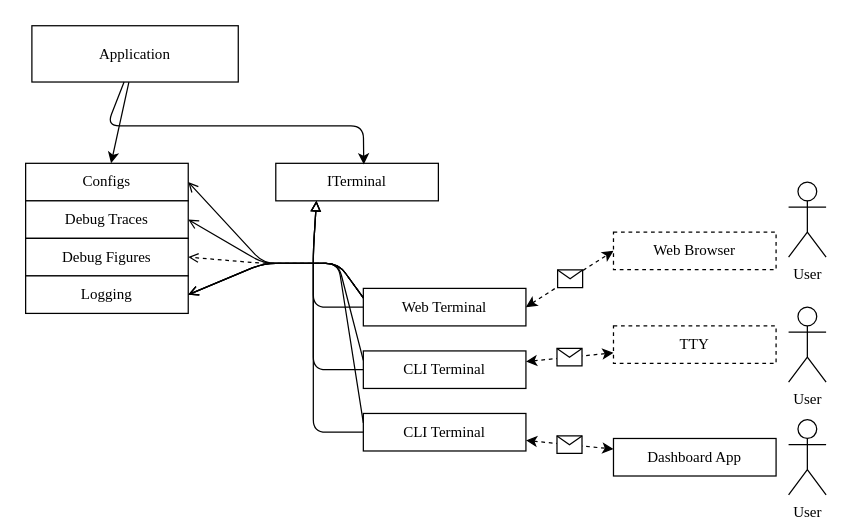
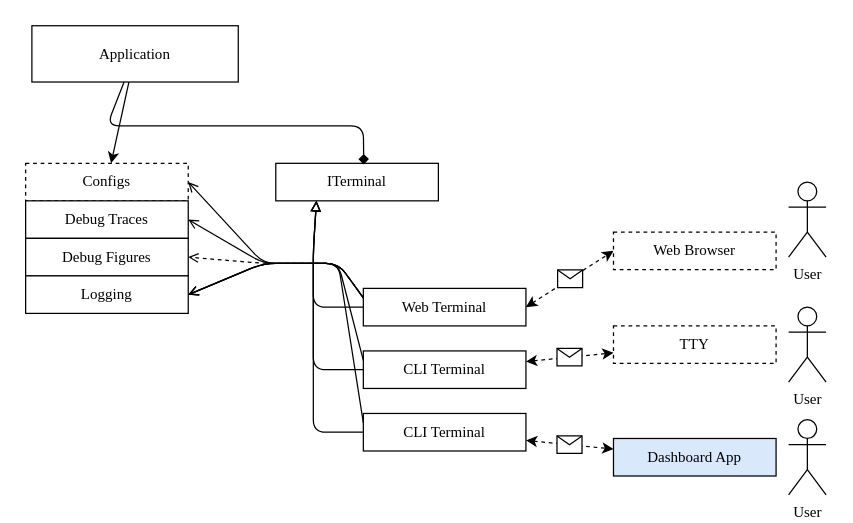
edge "Application" -> "ITerminal": arrowhead classic -> diamond
node "Configs": style solid -> dashed
node "Dashboard App": fillcolor #ffffff -> #dae8fc
